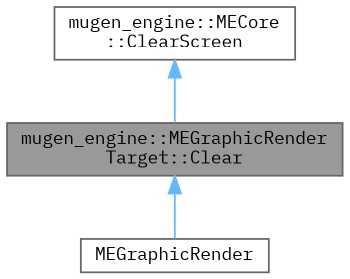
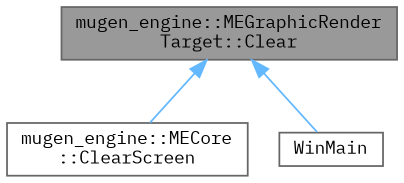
edge "mugen_engine::MEGraphicRender Target::Clear" -> "mugen_engine::MECore ::ClearScreen": reversed
node "MEGraphicRender": label "MEGraphicRender" -> "WinMain"
